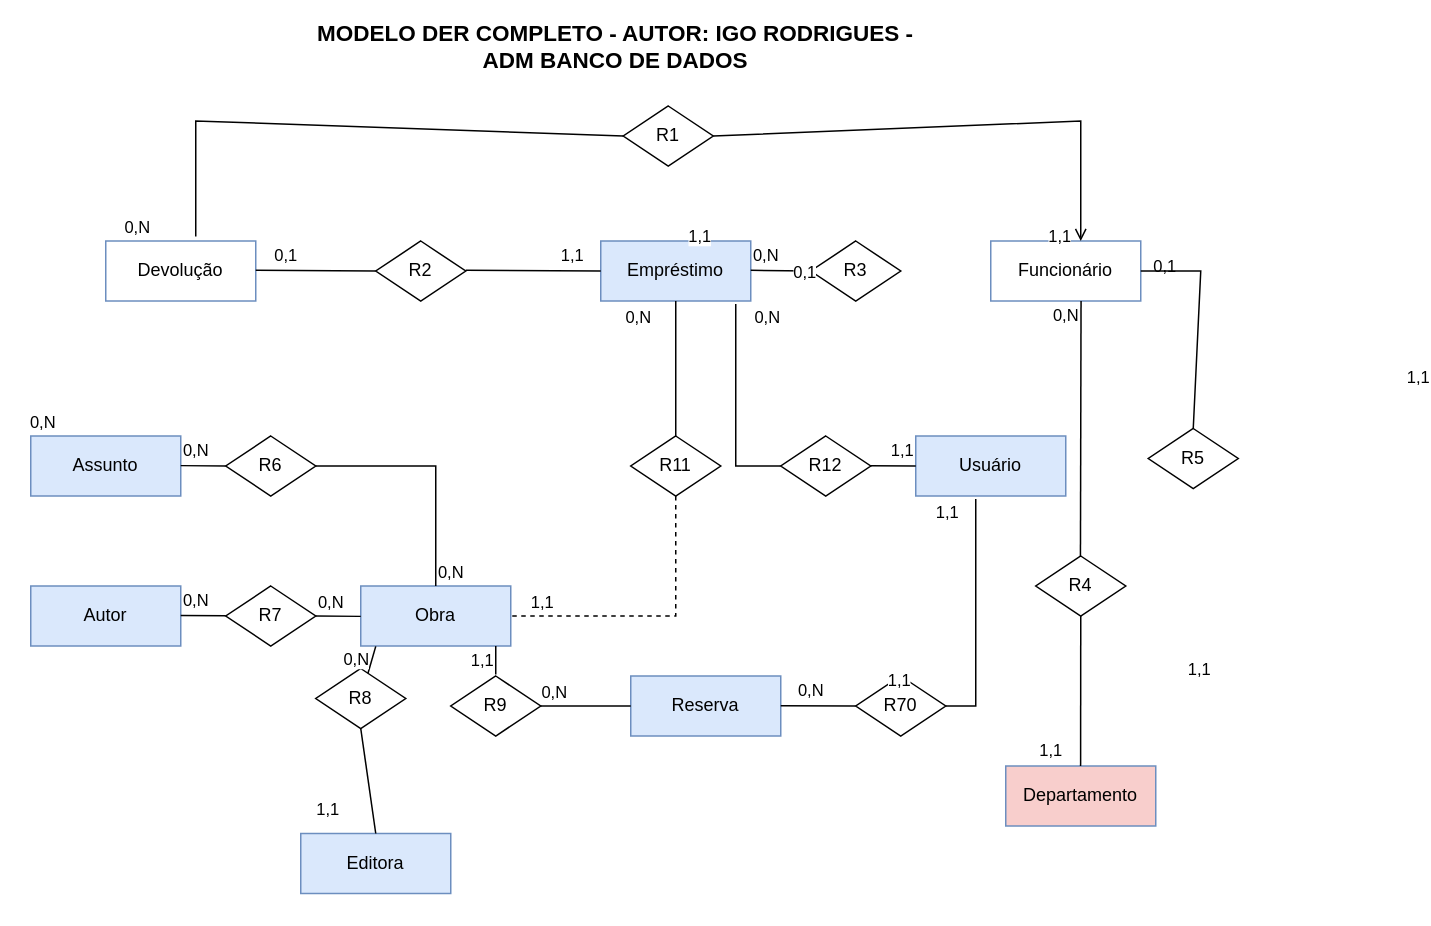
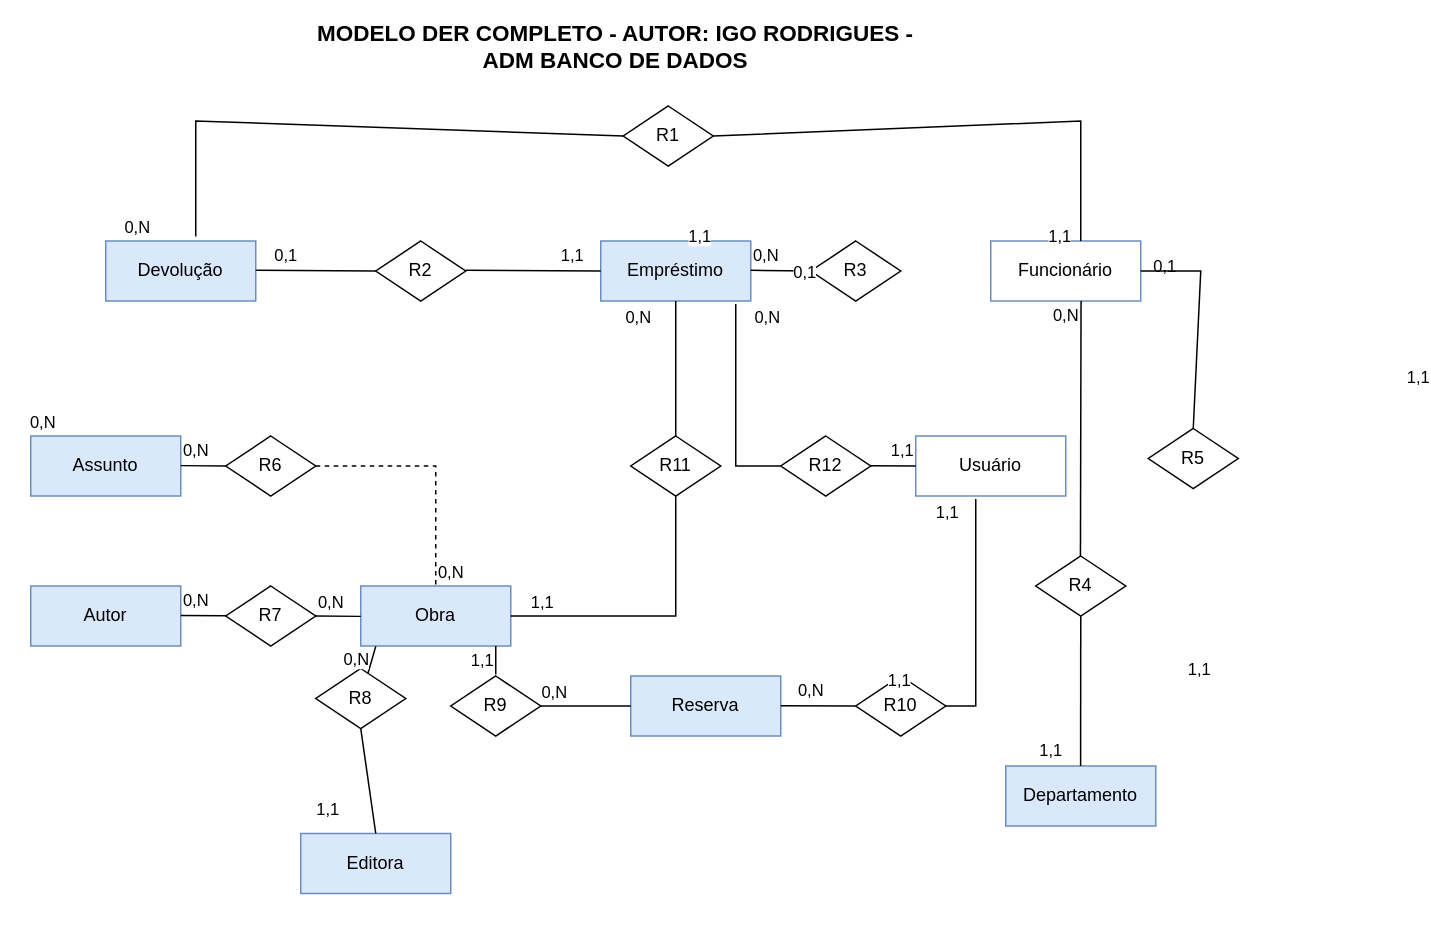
edge "R1" -> "Funcionário": arrowhead open -> none
node "Devolução": fillcolor #ffffff -> #dae8fc
node "Usuário": fillcolor #dae8fc -> #ffffff
edge "R6" -- "Obra": style solid -> dashed
edge "R11" -- "Obra": style dashed -> solid
node "R70": label "R70" -> "R10"
node "Departamento": fillcolor #f8cecc -> #dae8fc
